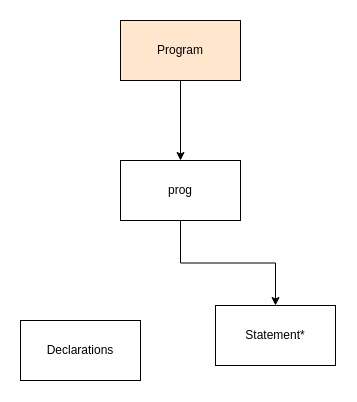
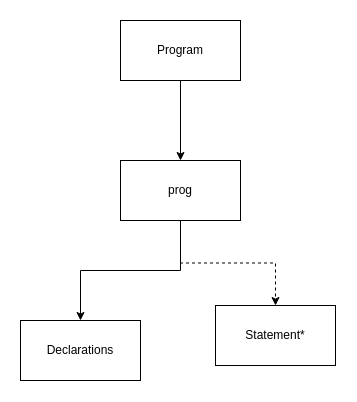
node "Program": fillcolor #ffe6cc -> #ffffff
edge "prog" -> "Statement*": style solid -> dashed
edge "prog" -> "Declarations": added
